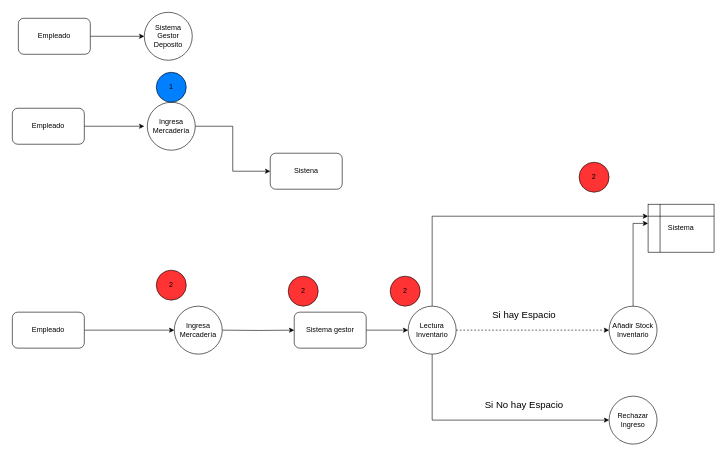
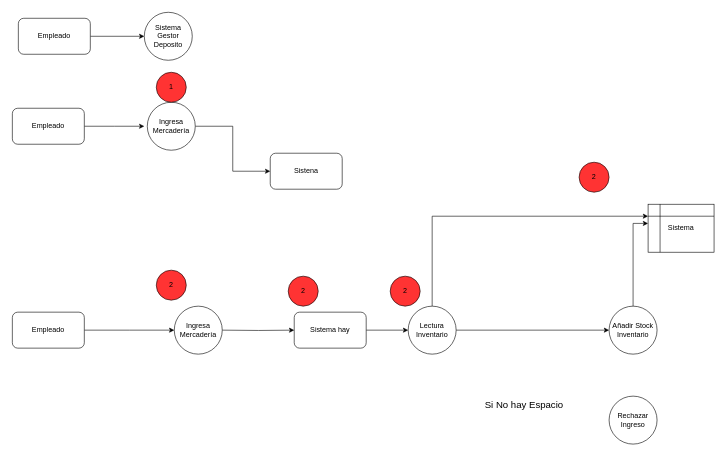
node "1": fillcolor #007fff -> #ff3333
node "Si hay Espacio": removed
node "Sistema gestor": label "Sistema gestor" -> "Sistema hay"
edge "Lectura Inventario" -> "Añadir Stock Inventario": style dashed -> solid
edge "Lectura Inventario" -> "Rechazar Ingreso": removed
